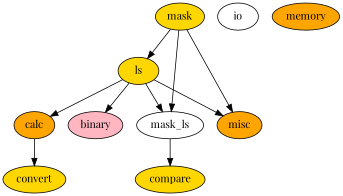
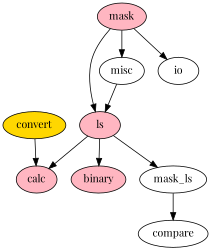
node "mask": fillcolor gold -> lightpink
node "memory": removed
edge "mask" -> "mask_ls": now "mask" -> "io"
node "ls": fillcolor gold -> lightpink
edge "ls" -> "misc": reversed
node "calc": fillcolor orange -> lightpink
node "misc": fillcolor orange -> white
edge "calc" -> "convert": reversed
node "compare": fillcolor gold -> white
